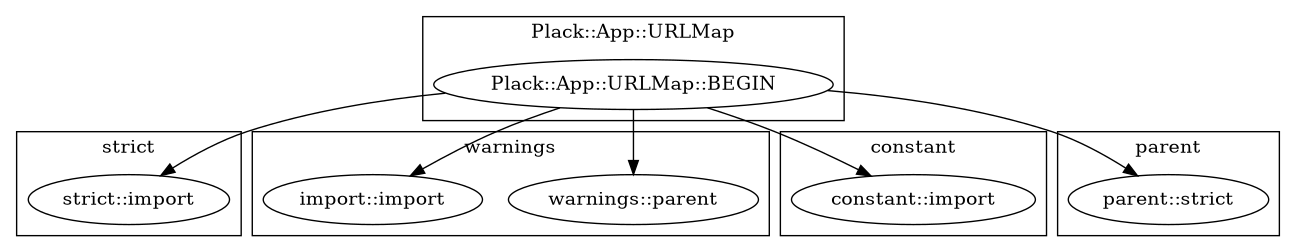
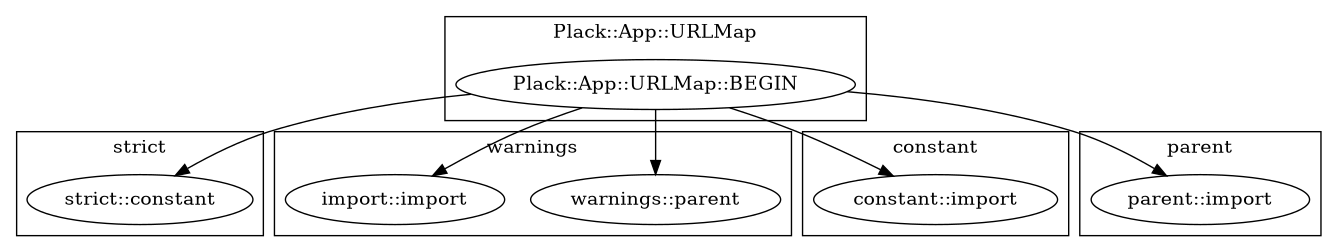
node "strict::import": label "strict::import" -> "strict::constant"
node "parent::strict": label "parent::strict" -> "parent::import"
